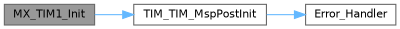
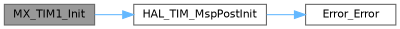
node "TIM_TIM_MspPostInit": label "TIM_TIM_MspPostInit" -> "HAL_TIM_MspPostInit"
node "Error_Handler": label "Error_Handler" -> "Error_Error"
